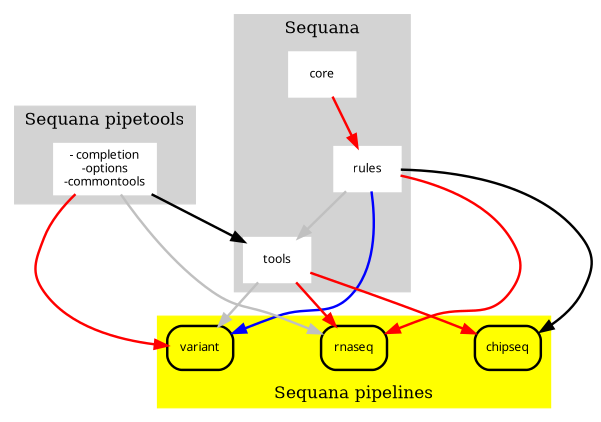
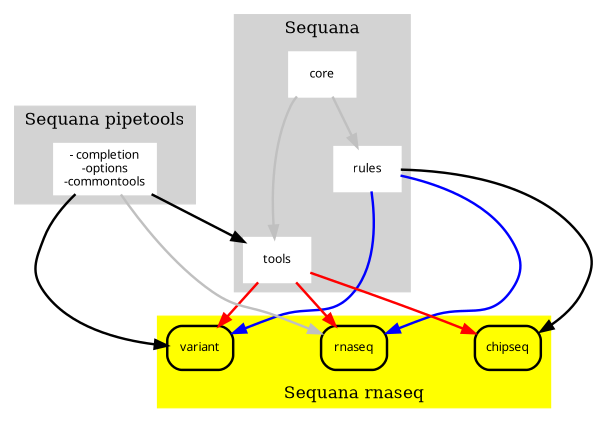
edge "core" -> "rules": color red -> grey
edge "rules" -> "tools": now "core" -> "tools"
edge "rules" -> "rnaseq": color red -> blue
edge "- completion -options -commontools" -> "variant": color red -> black
edge "tools" -> "variant": color grey -> red
cluster "Sequana pipelines": label "Sequana pipelines" -> "Sequana rnaseq"
